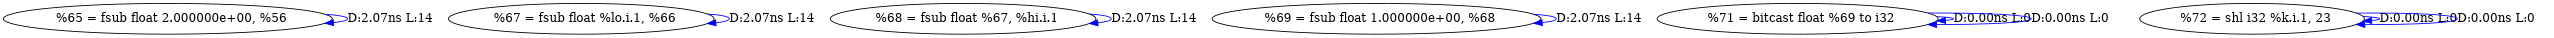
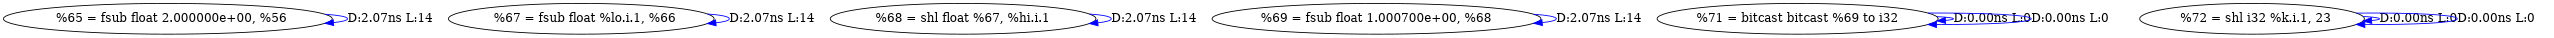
node "%68 = fsub float %67, %hi.i.1": label "%68 = fsub float %67, %hi.i.1" -> "%68 = shl float %67, %hi.i.1"
node "%69 = fsub float 1.000000e+00, %68": label "%69 = fsub float 1.000000e+00, %68" -> "%69 = fsub float 1.000700e+00, %68"
node "%71 = bitcast float %69 to i32": label "%71 = bitcast float %69 to i32" -> "%71 = bitcast bitcast %69 to i32"
